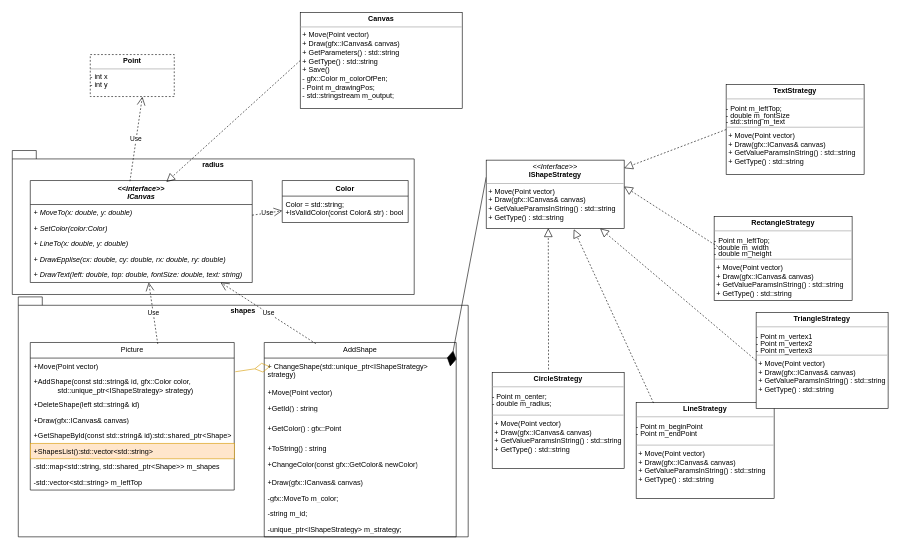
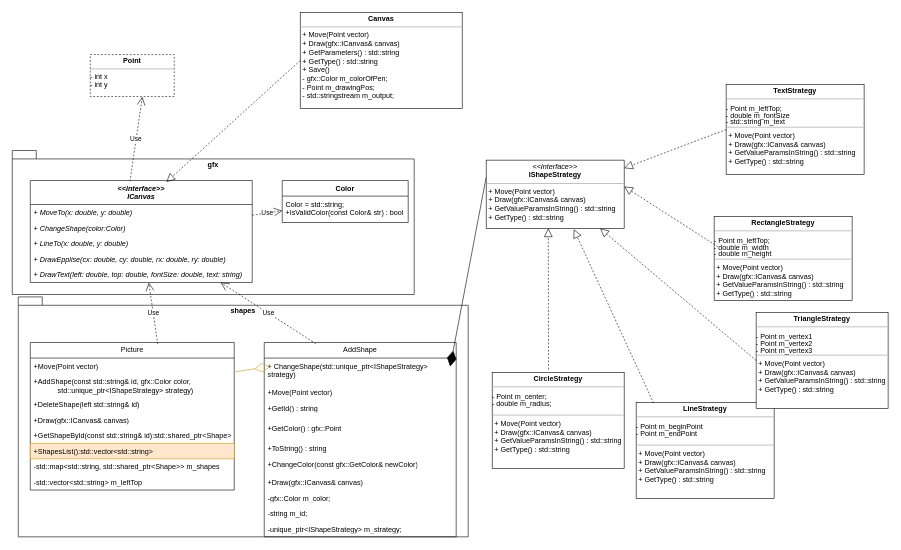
node "radius": label "radius" -> "gfx"
node "+ SetColor(color:Color)": label "+ SetColor(color:Color)" -> "+ ChangeShape(color:Color)"
node "-gfx::MoveTo m_color;": label "-gfx::MoveTo m_color;" -> "-gfx::Color m_color;"
